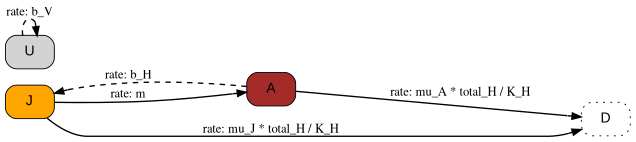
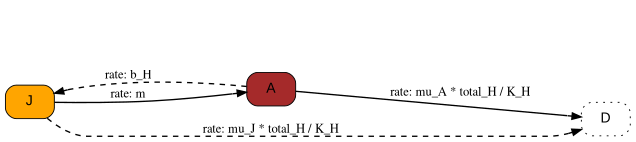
node "U": removed
edge "J" -- "D": style solid -> dashed
